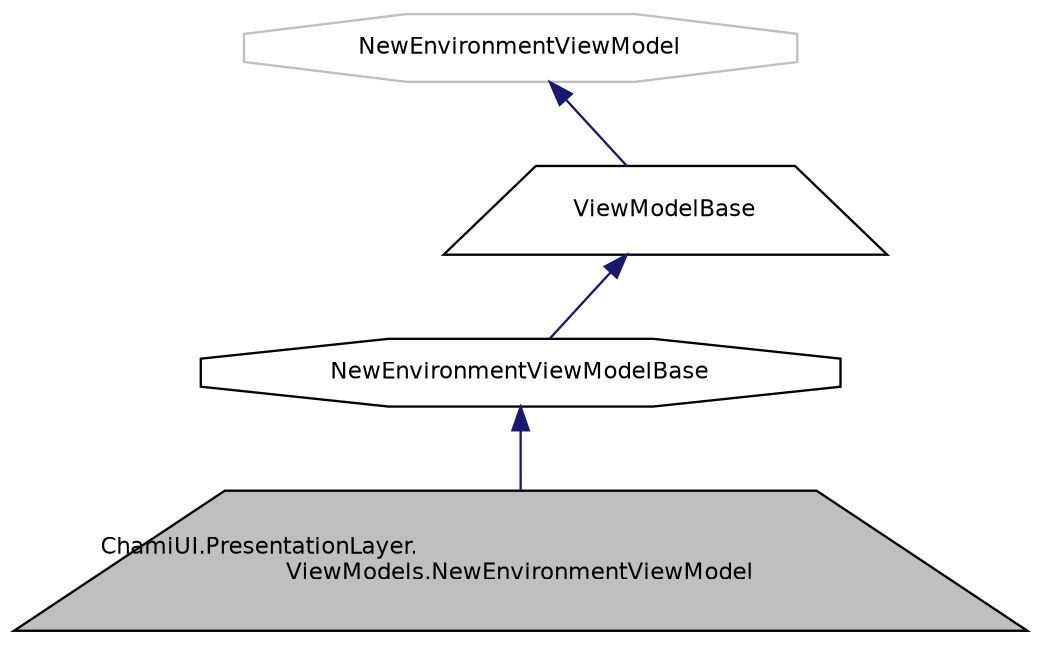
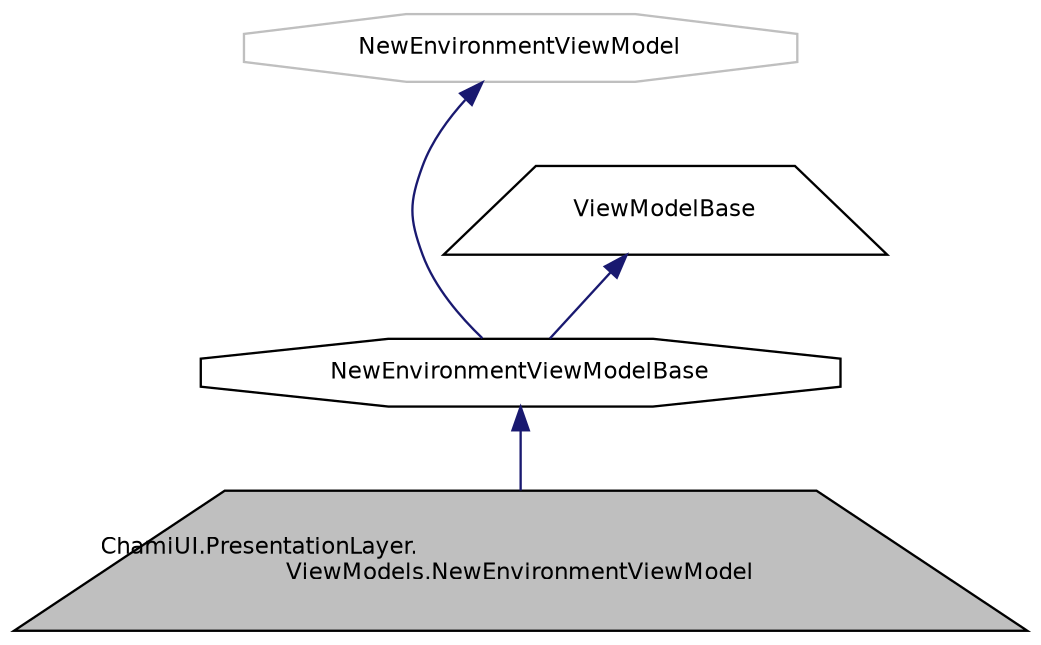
edge "ViewModelBase" -> "NewEnvironmentViewModel": now "NewEnvironmentViewModelBase" -> "NewEnvironmentViewModel"
